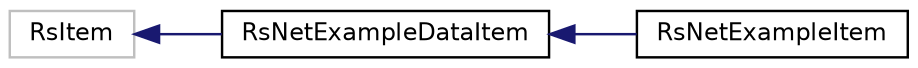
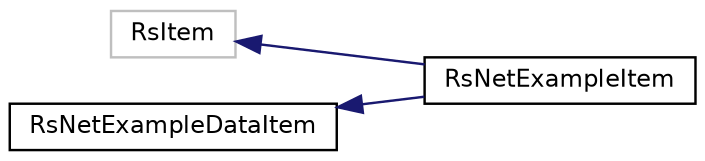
edge "RsNetExampleDataItem" -> "RsItem": now "RsNetExampleItem" -> "RsItem"
